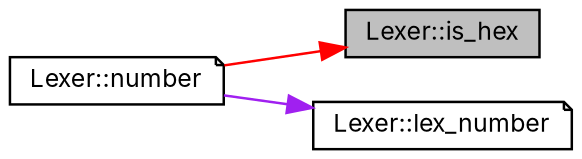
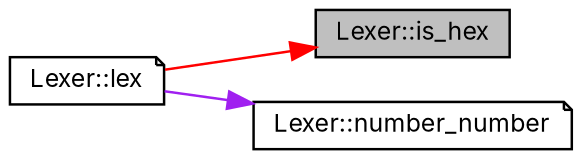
node "Lexer::number": label "Lexer::number" -> "Lexer::lex"
node "Lexer::lex_number": label "Lexer::lex_number" -> "Lexer::number_number"
